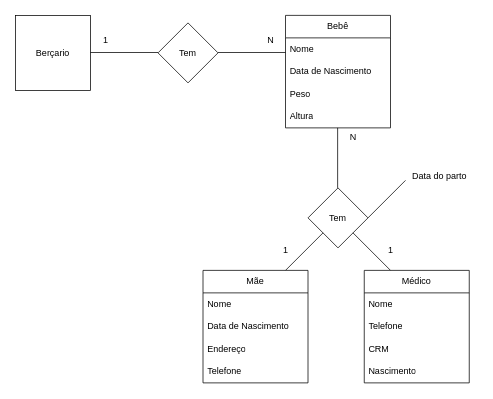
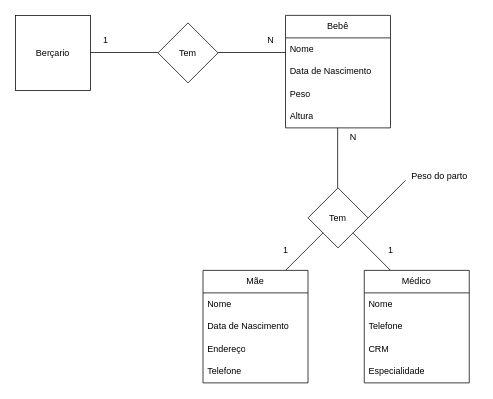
node "Data do parto": label "Data do parto" -> "Peso do parto"
node "Nascimento": label "Nascimento" -> "Especialidade"
